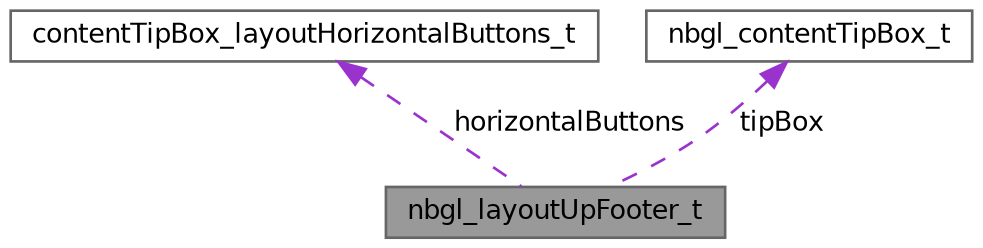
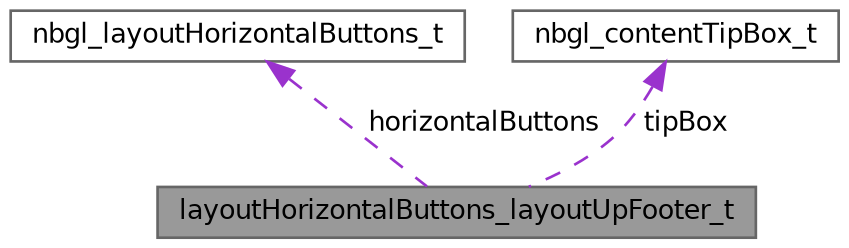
node "contentTipBox_layoutHorizontalButtons_t": label "contentTipBox_layoutHorizontalButtons_t" -> "nbgl_layoutHorizontalButtons_t"
node "nbgl_layoutUpFooter_t": label "nbgl_layoutUpFooter_t" -> "layoutHorizontalButtons_layoutUpFooter_t"
